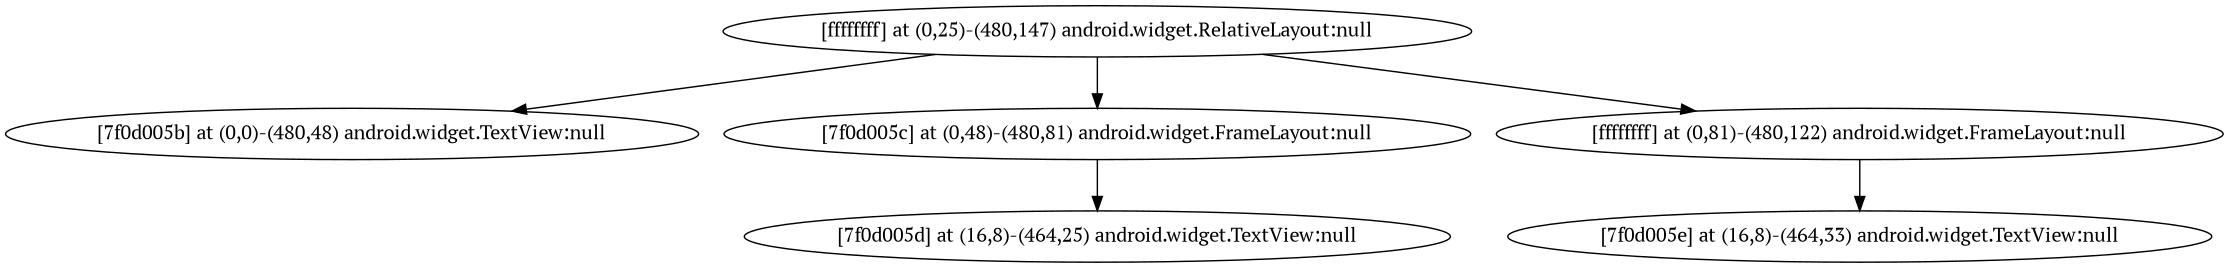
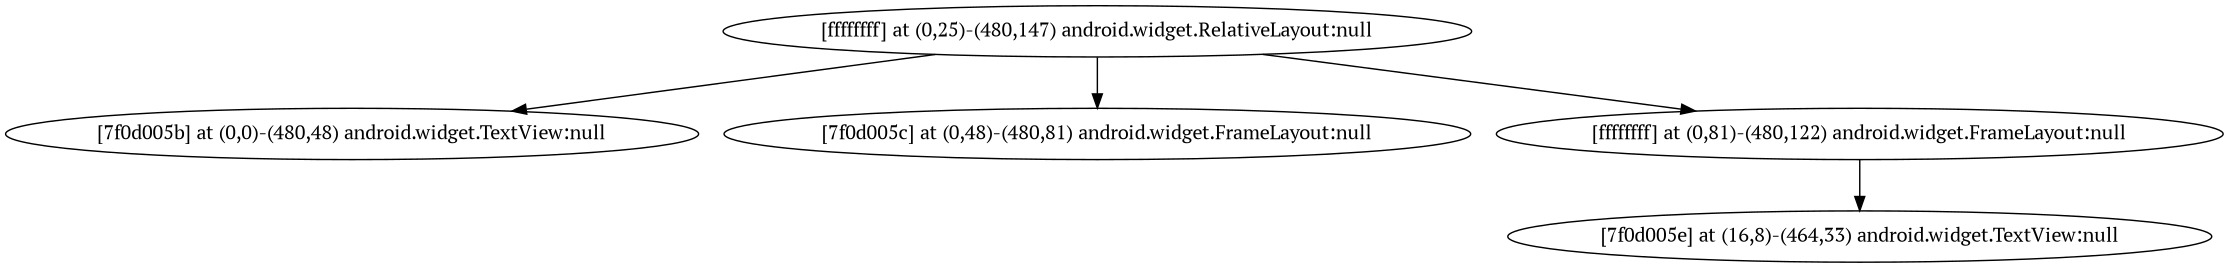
node "[7f0d005d] at (16,8)-(464,25) android.widget.TextView:null": removed
